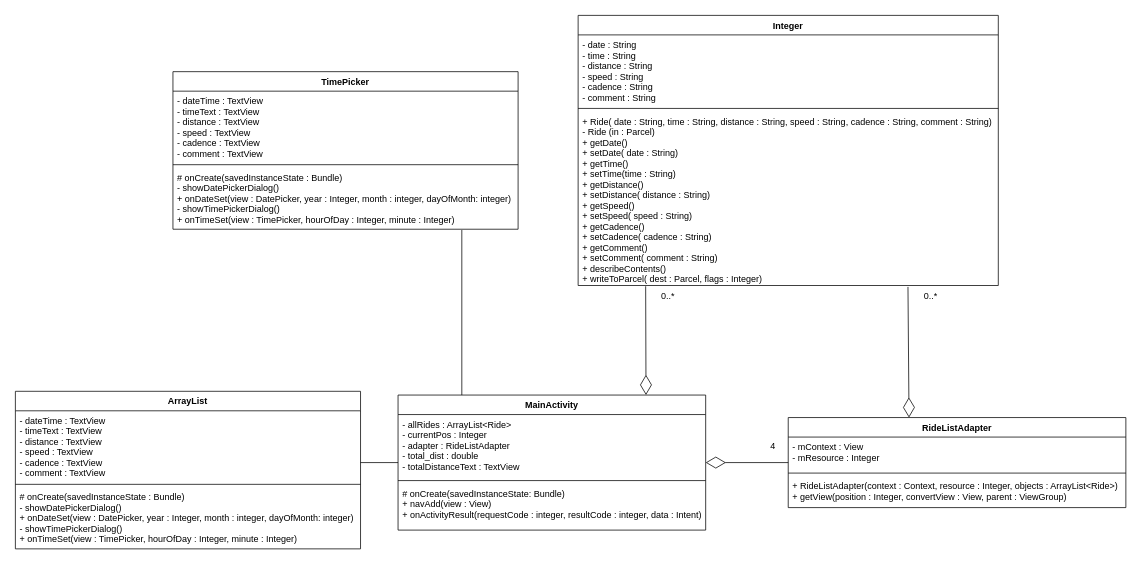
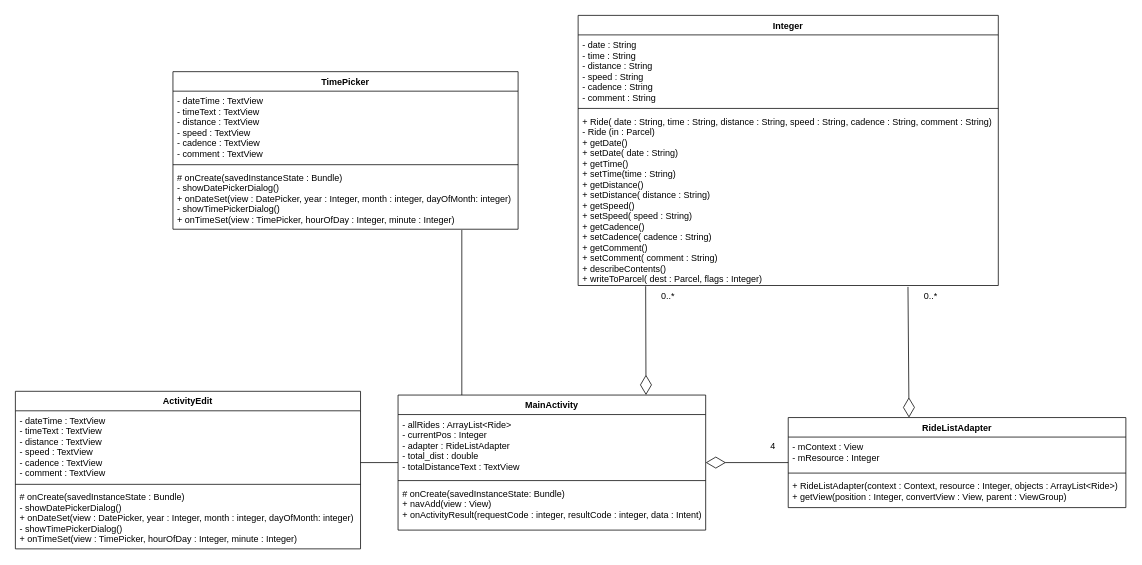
node "ArrayList": label "ArrayList" -> "ActivityEdit"
